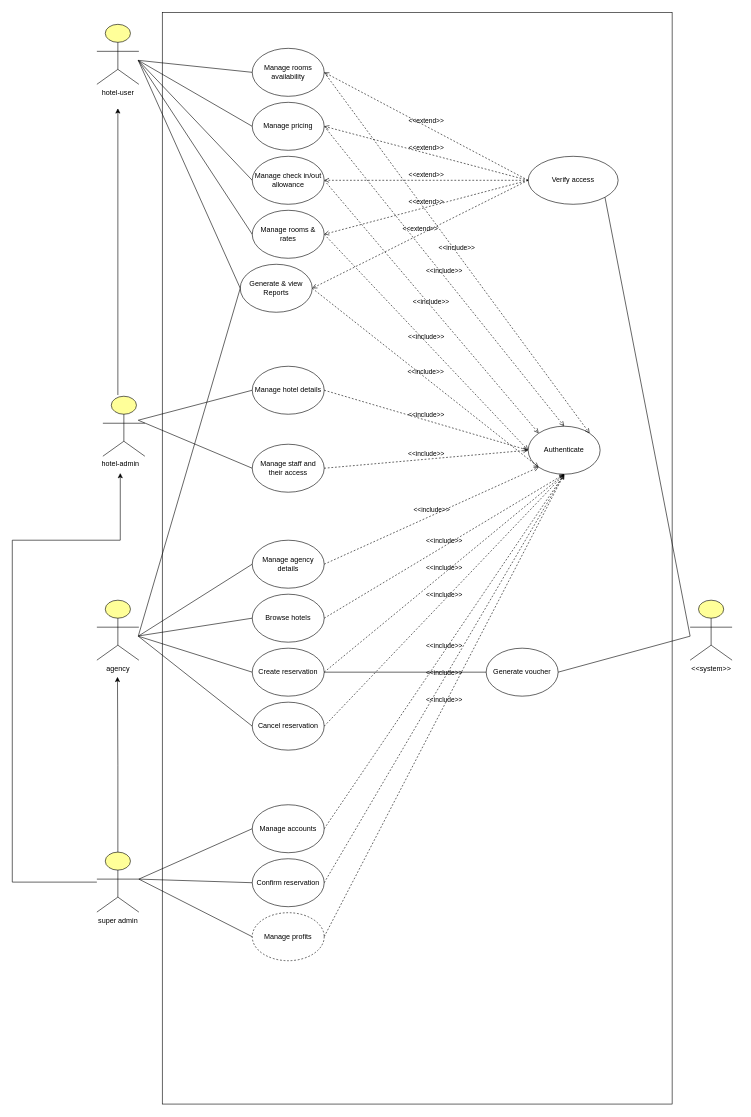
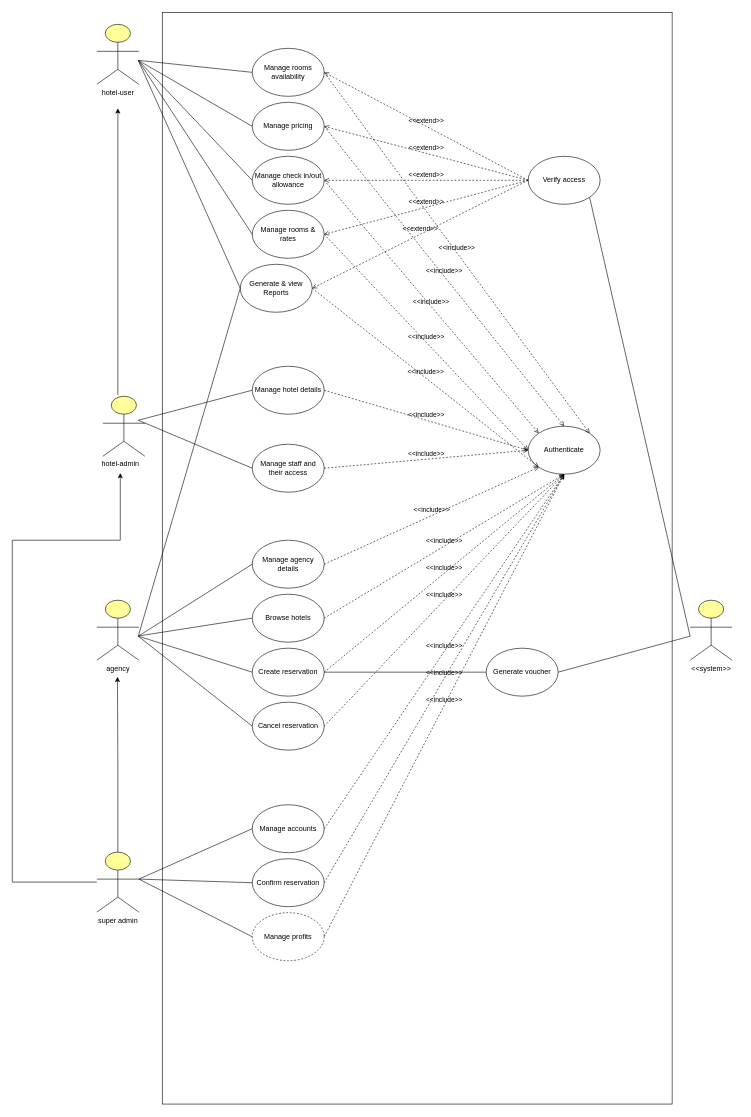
node "Verify access": size 90x48 -> 72x48
